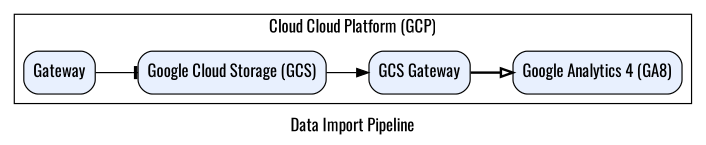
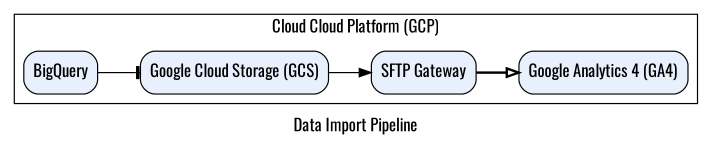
node "Gateway": label "Gateway" -> "BigQuery"
node "GCS Gateway": label "GCS Gateway" -> "SFTP Gateway"
node "Google Analytics 4 (GA8)": label "Google Analytics 4 (GA8)" -> "Google Analytics 4 (GA4)"
